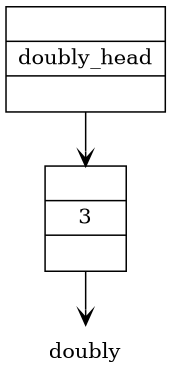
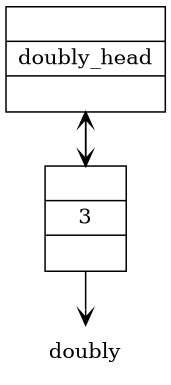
edge "3" -> "doubly_head": added
